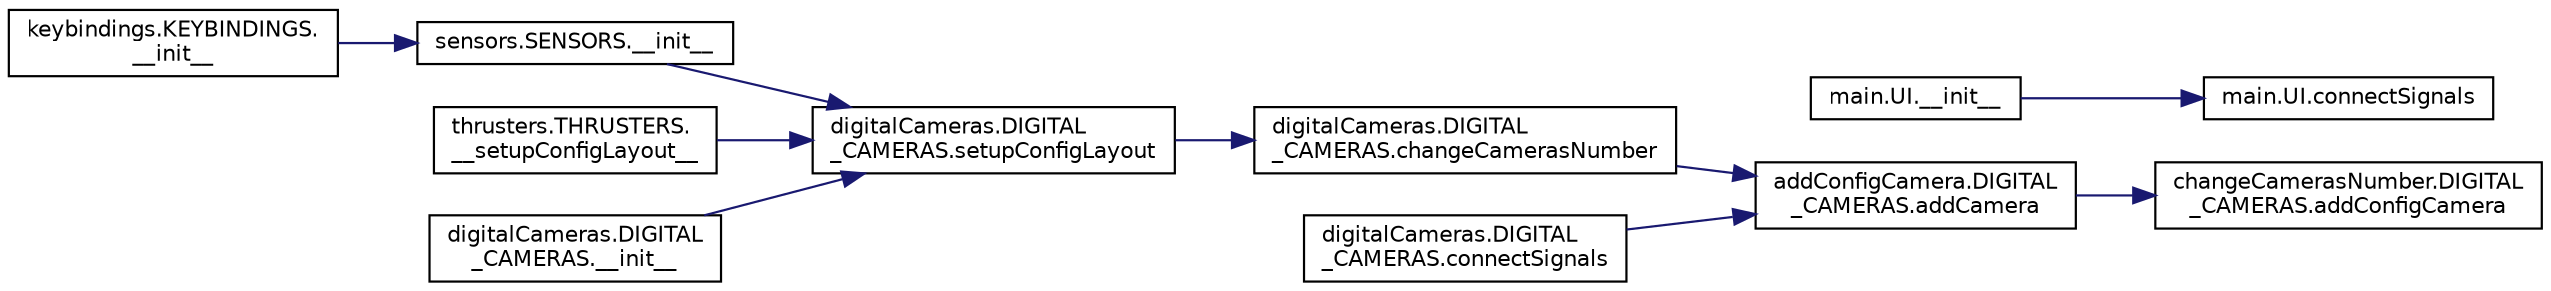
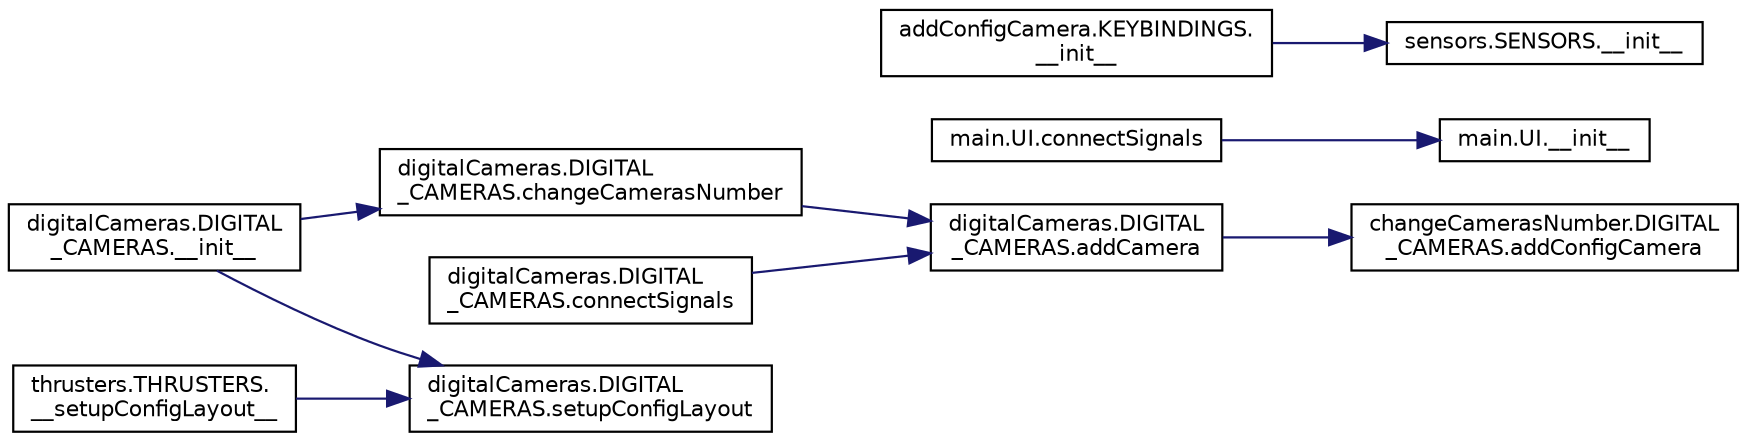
node "keybindings.KEYBINDINGS. __init__": label "keybindings.KEYBINDINGS. __init__" -> "addConfigCamera.KEYBINDINGS. __init__"
edge "sensors.SENSORS.__init__" -> "digitalCameras.DIGITAL _CAMERAS.setupConfigLayout": removed
edge "main.UI.__init__" -> "main.UI.connectSignals": reversed
edge "digitalCameras.DIGITAL _CAMERAS.setupConfigLayout" -> "digitalCameras.DIGITAL _CAMERAS.changeCamerasNumber": now "digitalCameras.DIGITAL _CAMERAS.__init__" -> "digitalCameras.DIGITAL _CAMERAS.changeCamerasNumber"
node "addConfigCamera.DIGITAL _CAMERAS.addCamera": label "addConfigCamera.DIGITAL _CAMERAS.addCamera" -> "digitalCameras.DIGITAL _CAMERAS.addCamera"
